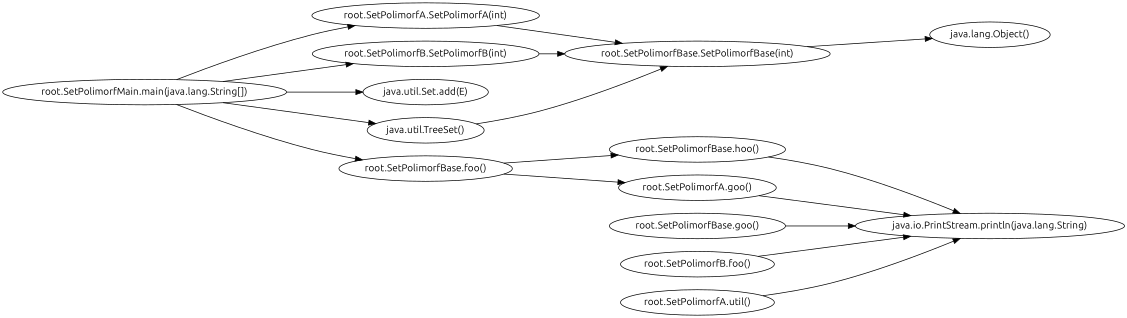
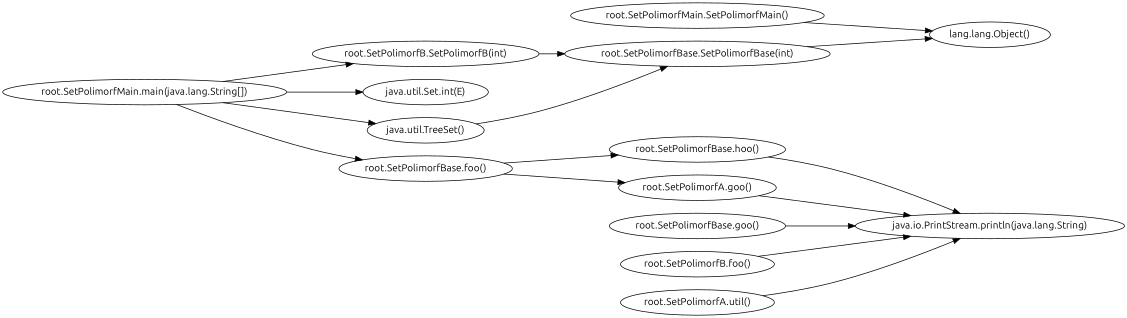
node "root.SetPolimorfA.SetPolimorfA(int)": removed
node "root.SetPolimorfMain.SetPolimorfMain()": added
node "java.lang.Object()": label "java.lang.Object()" -> "lang.lang.Object()"
node "java.util.Set.add(E)": label "java.util.Set.add(E)" -> "java.util.Set.int(E)"
